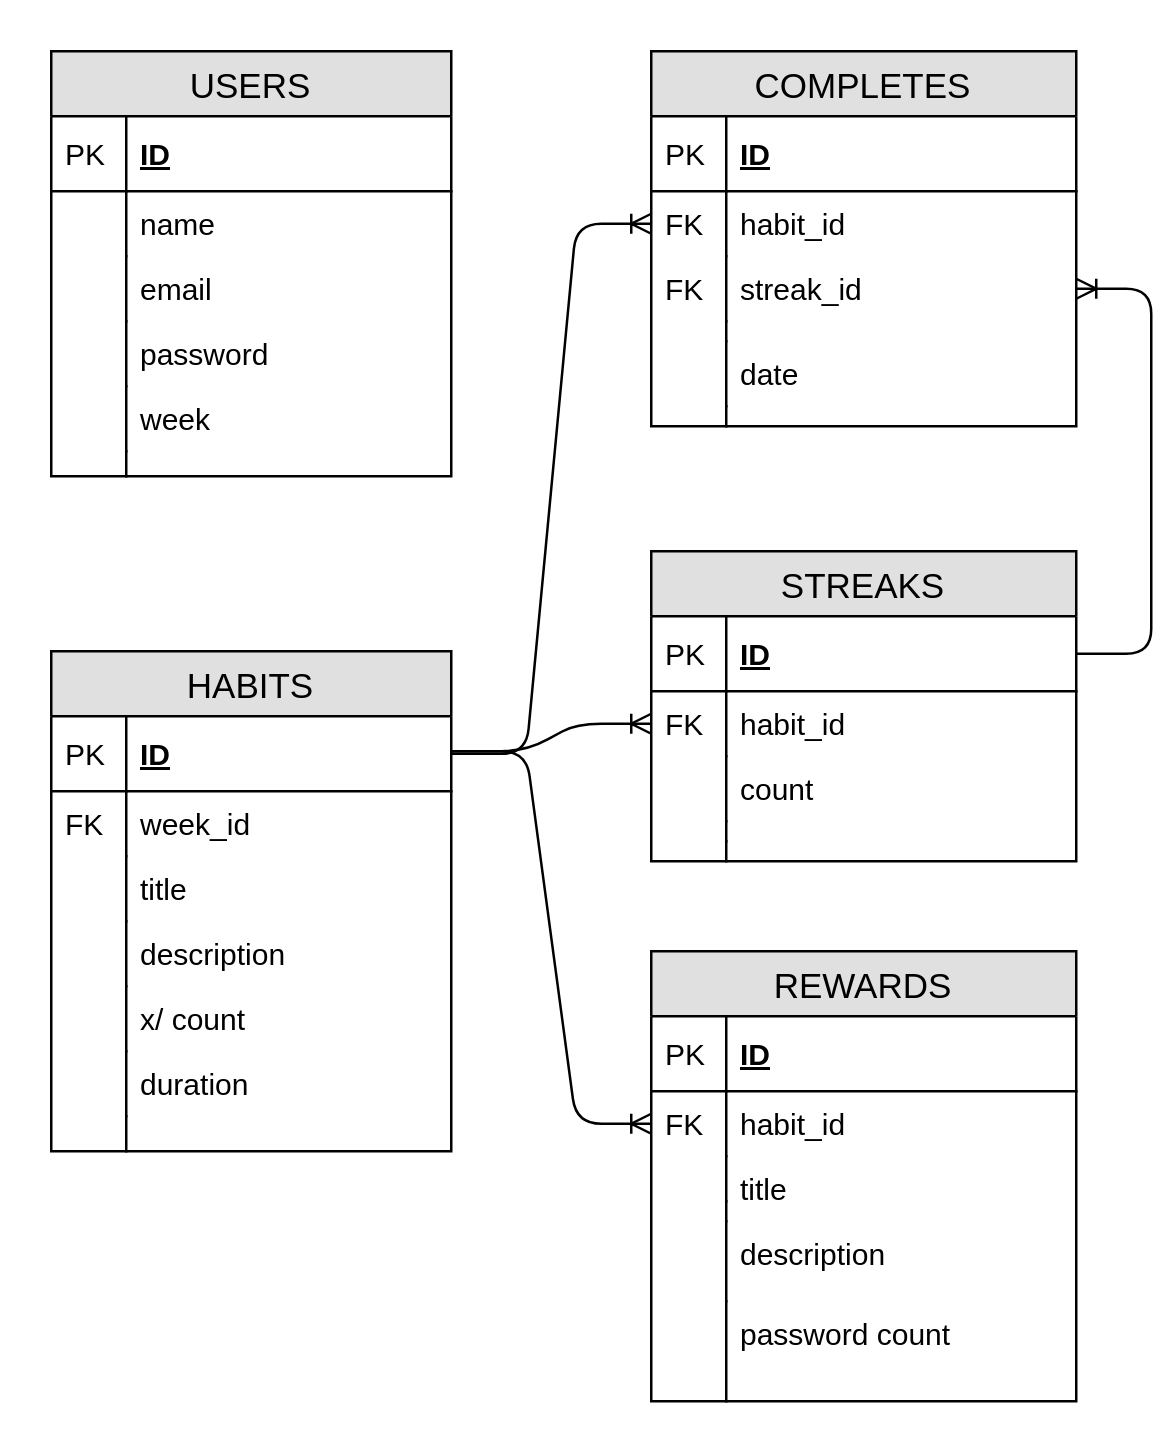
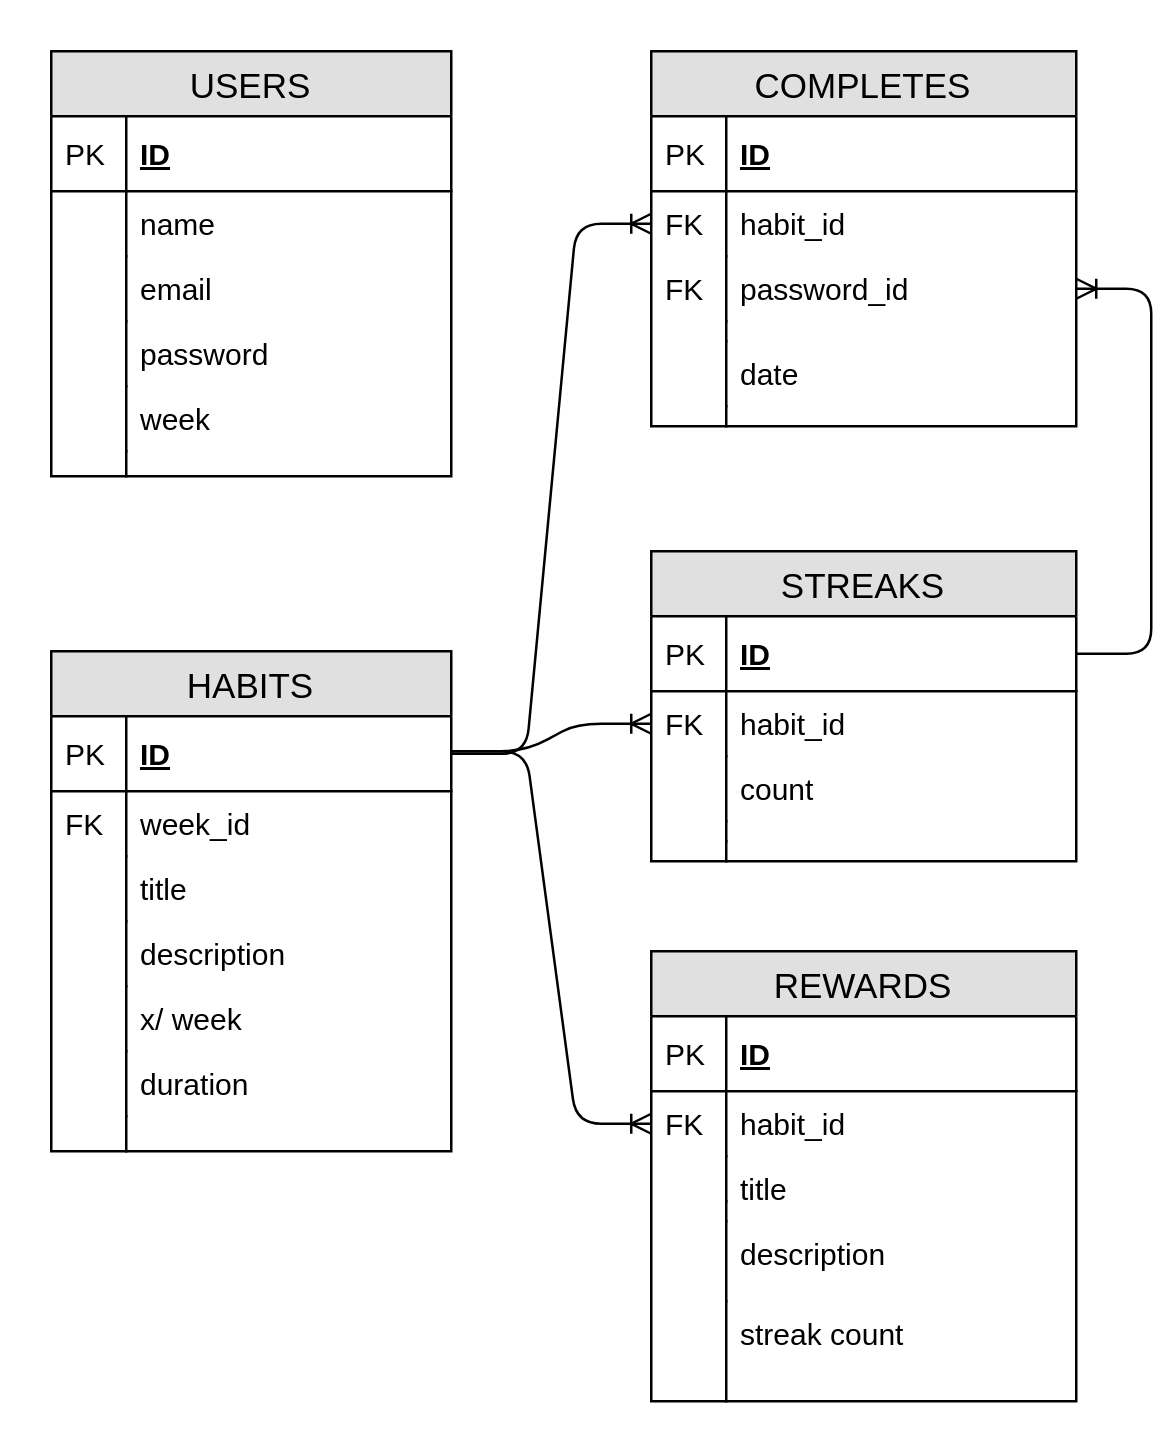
node "streak_id": label "streak_id" -> "password_id"
node "x/ count": label "x/ count" -> "x/ week"
node "password count": label "password count" -> "streak count"
